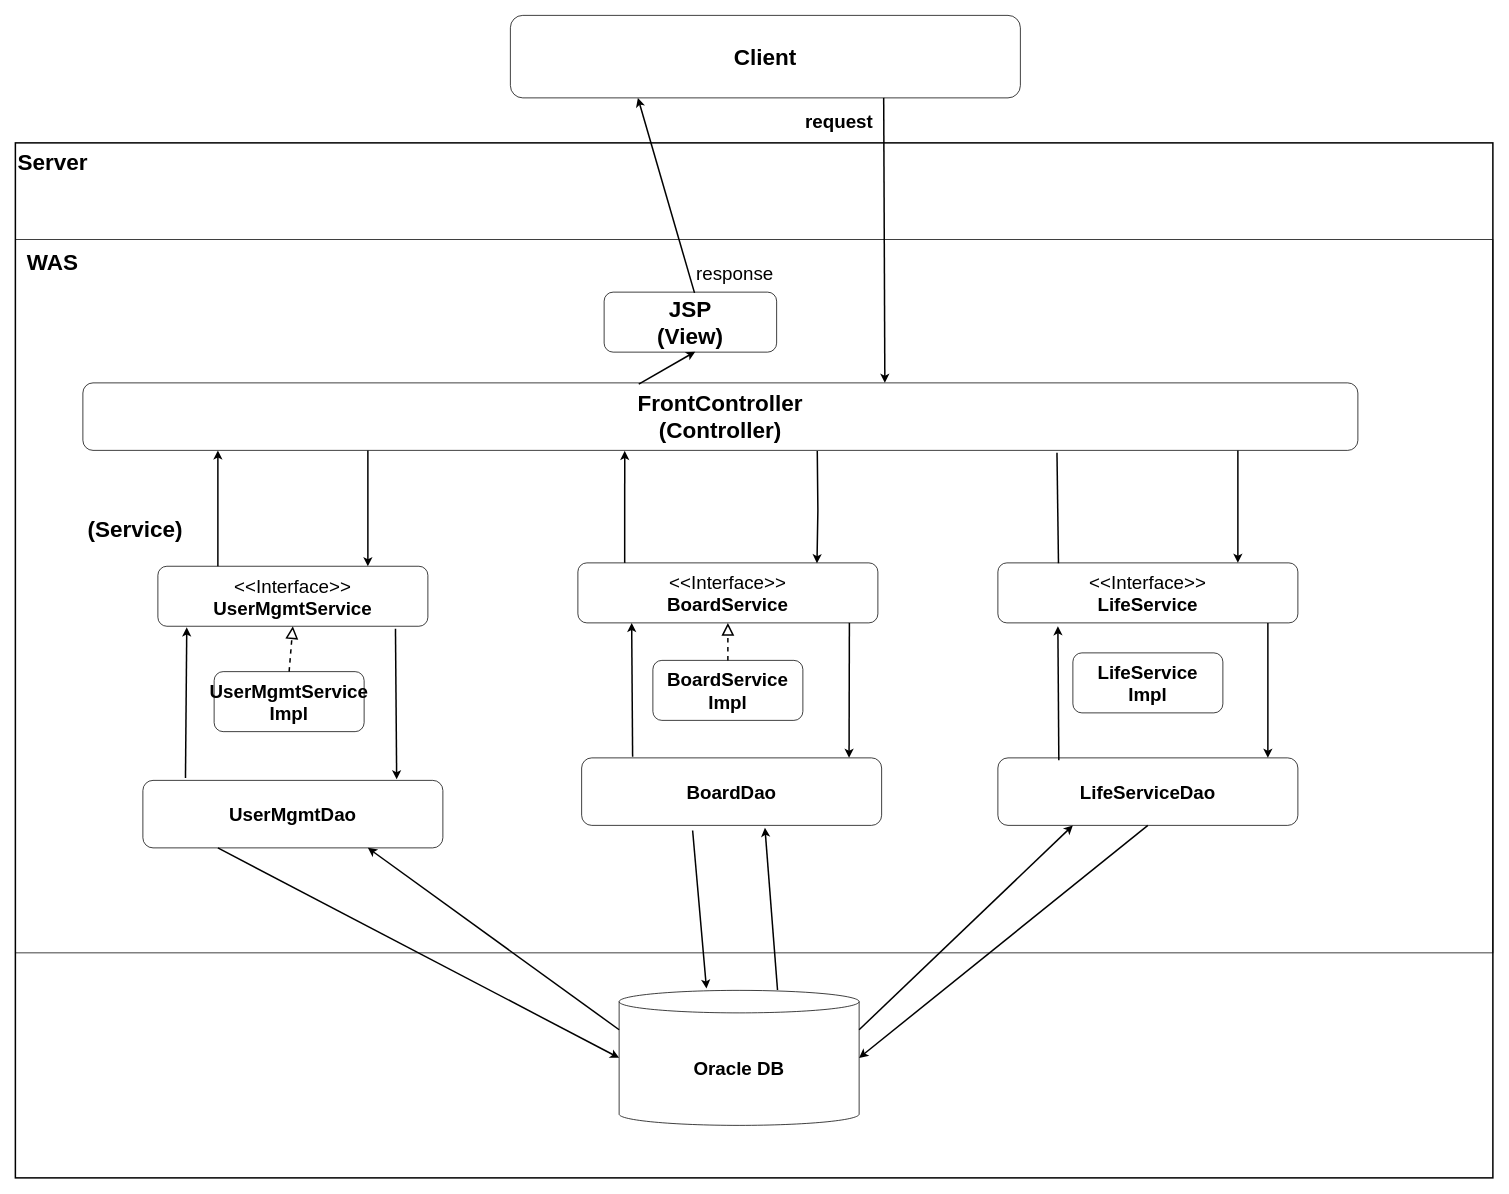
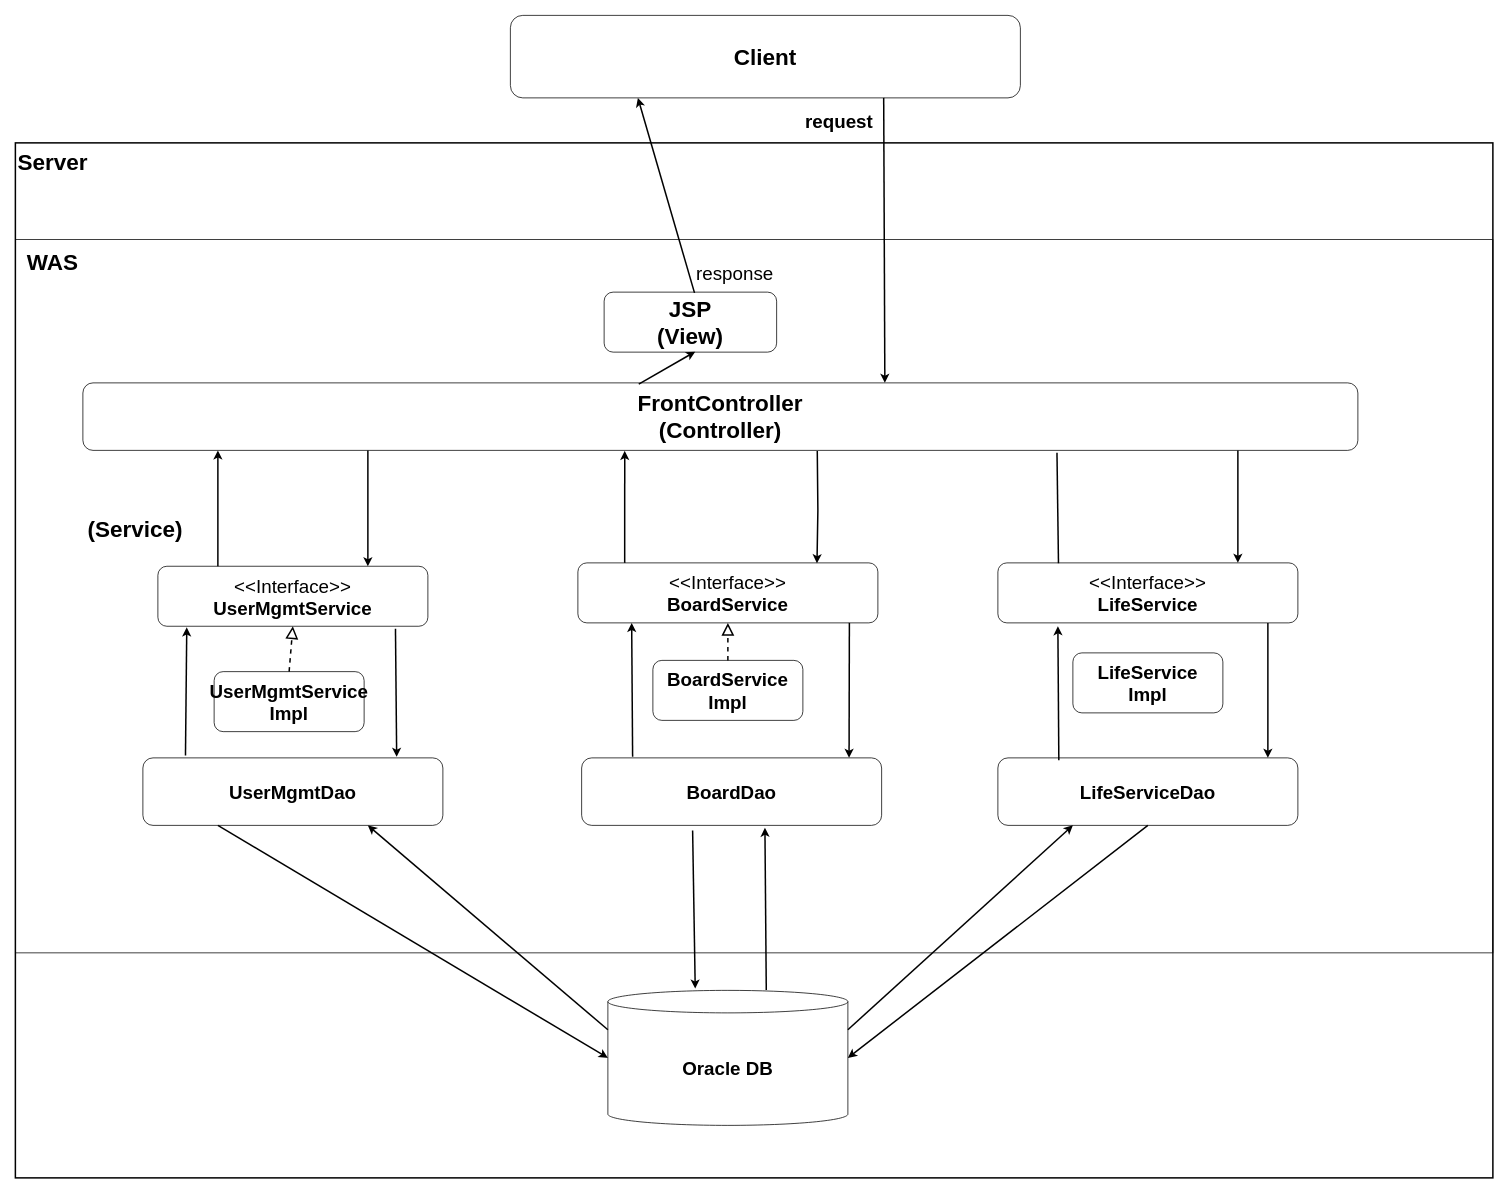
node "UserMgmtDao": moved (293, 814) -> (293, 792)
node "Oracle DB": moved (739, 1058) -> (728, 1058)
